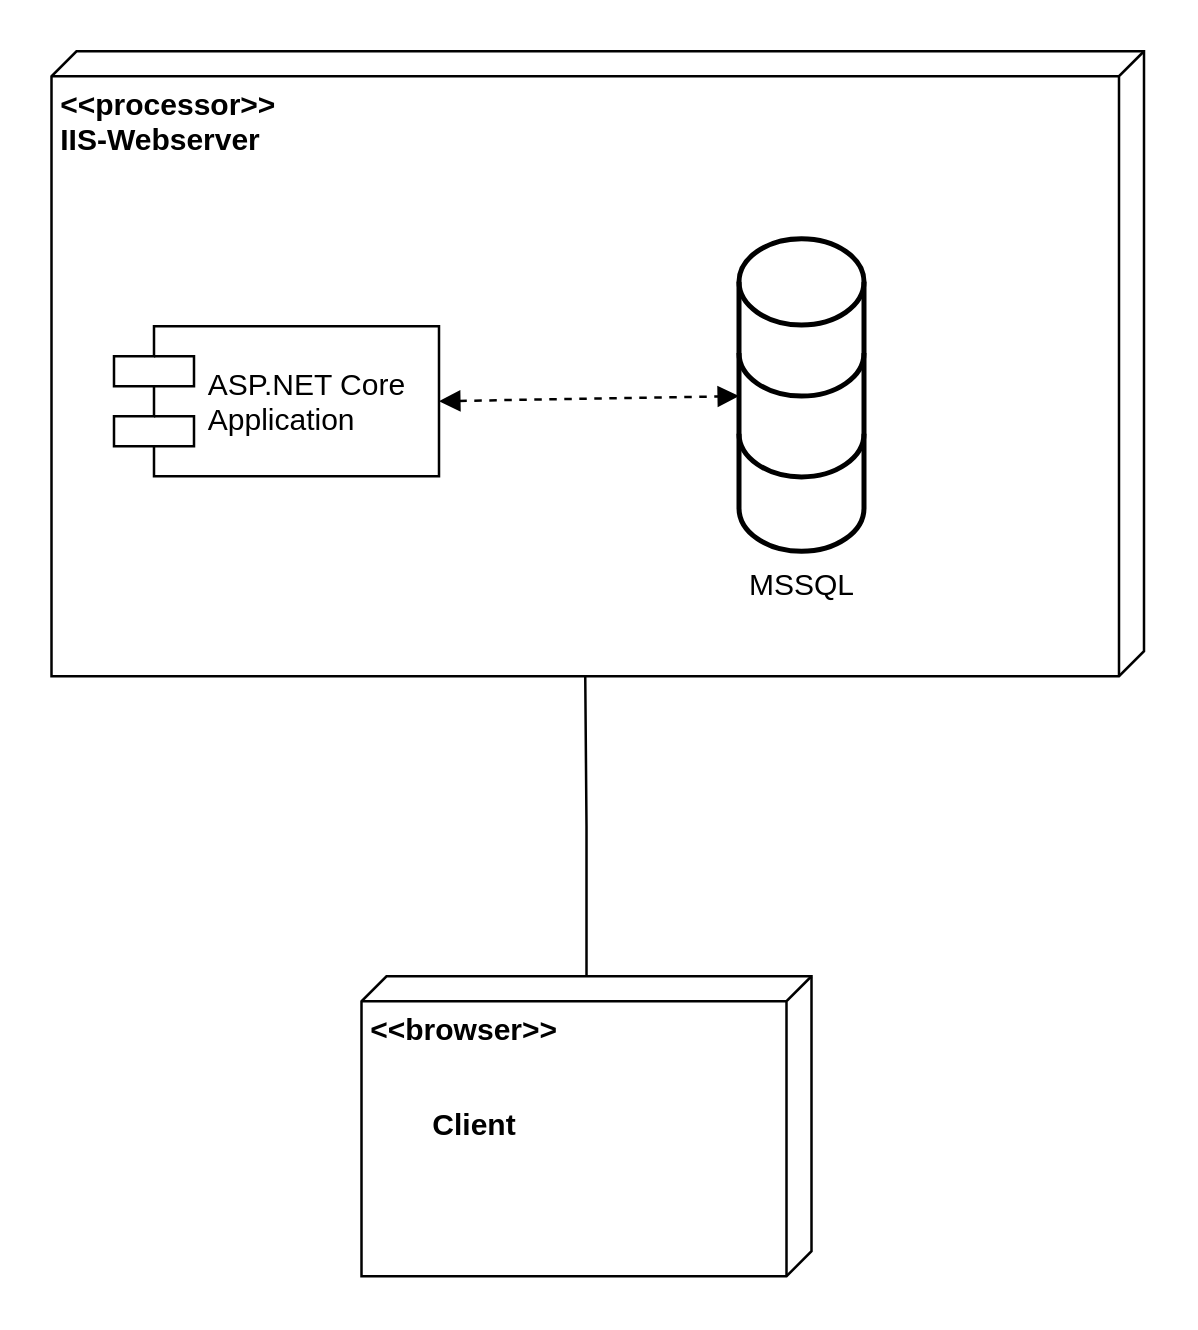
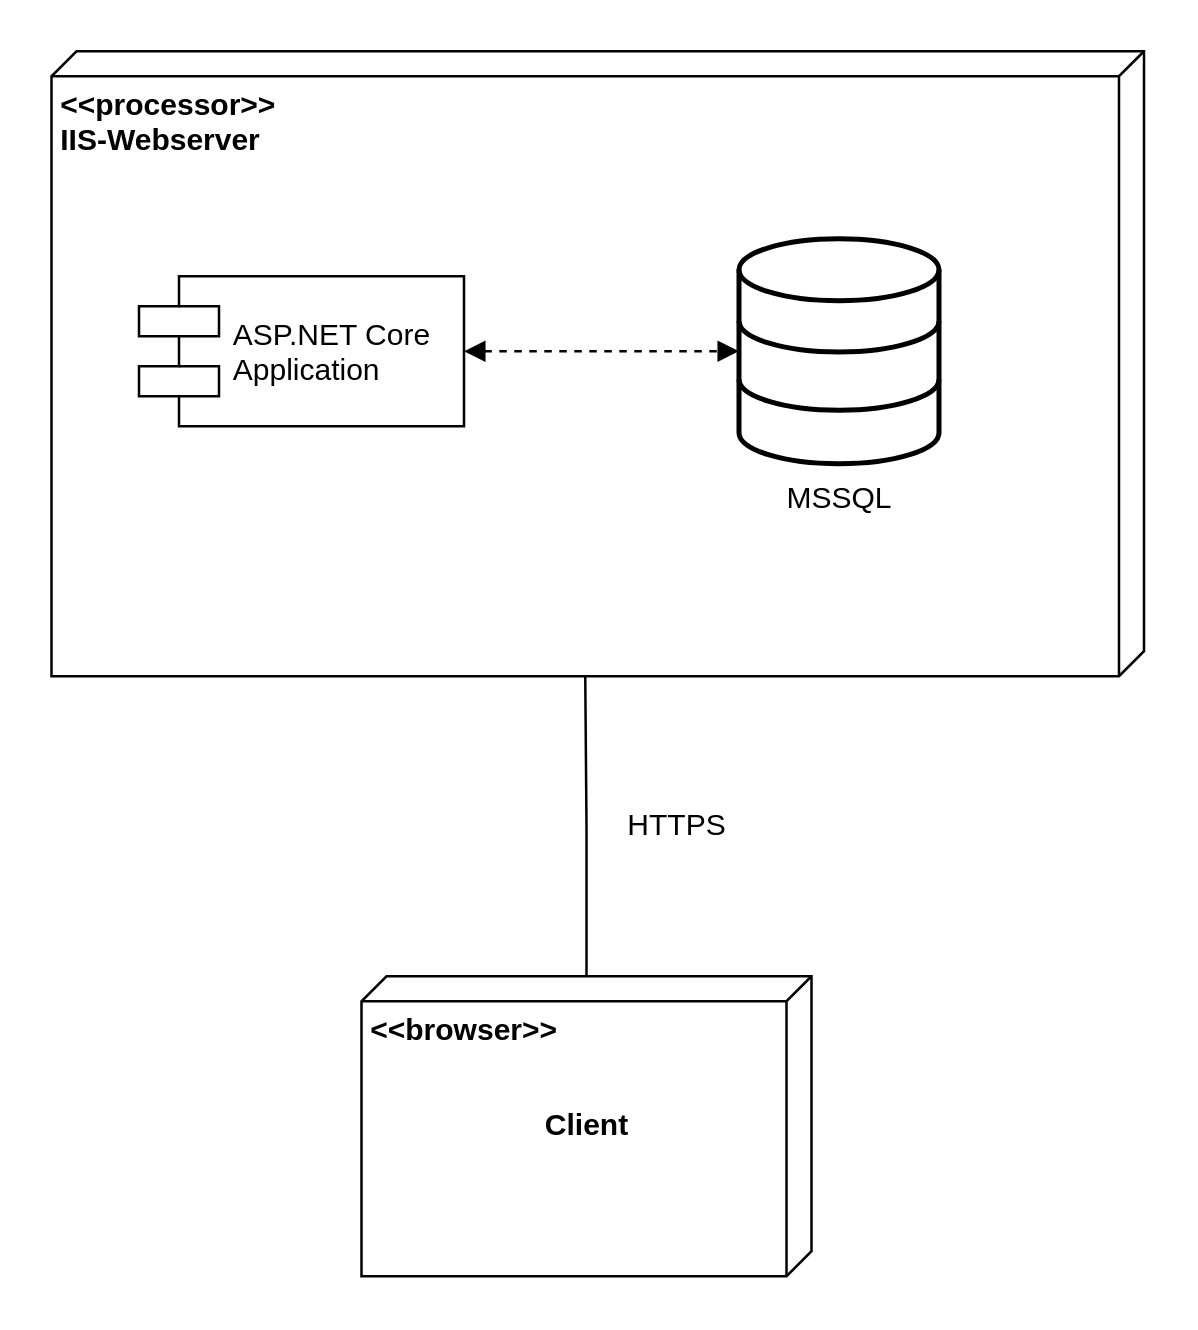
node "MSSQL": size 125x313 -> 200x225
node "ASP.NET Core Application": moved (276, 401) -> (301, 351)
node "HTTPS": added
node "Client": moved (474, 1126) -> (586, 1126)
